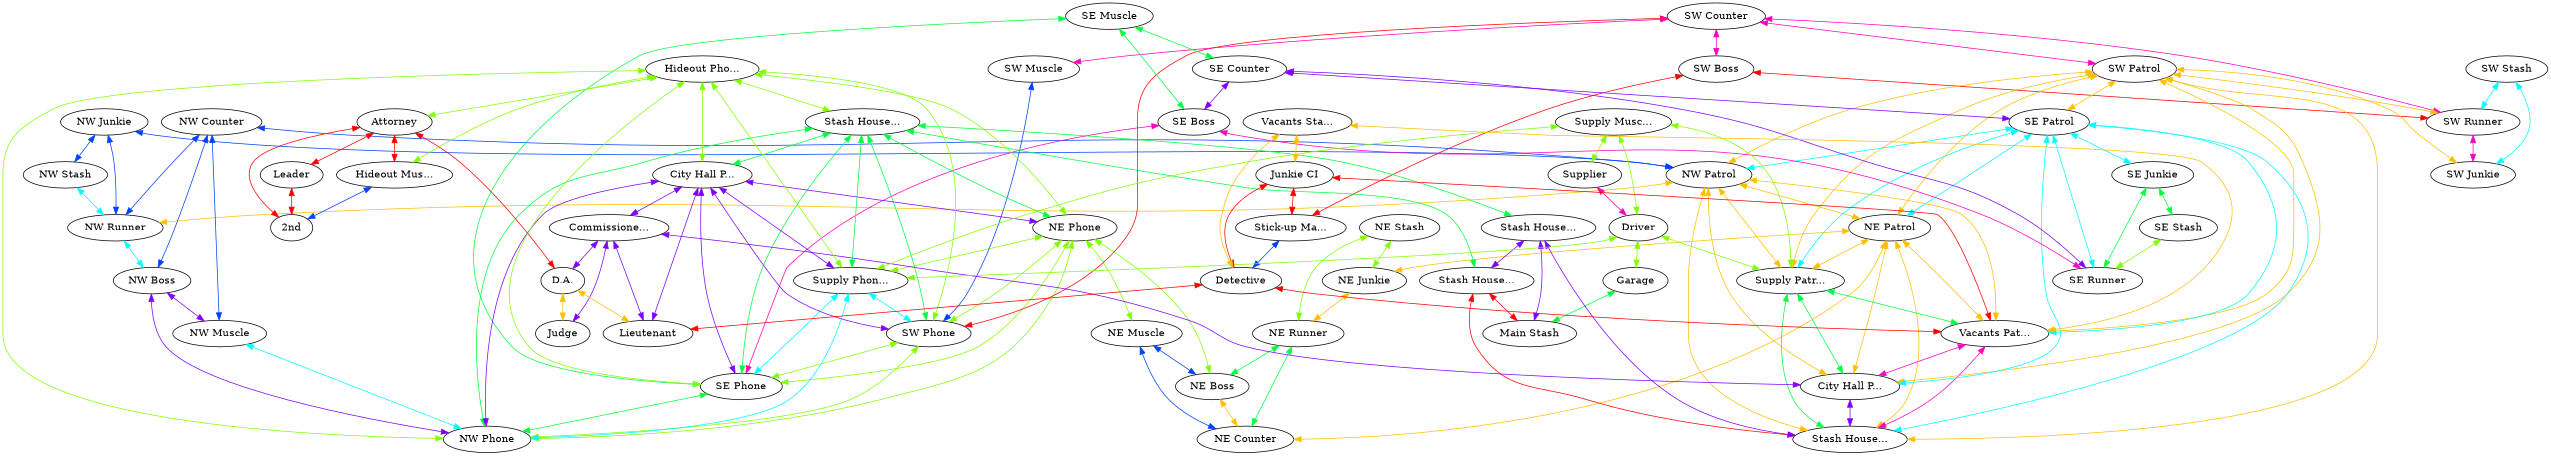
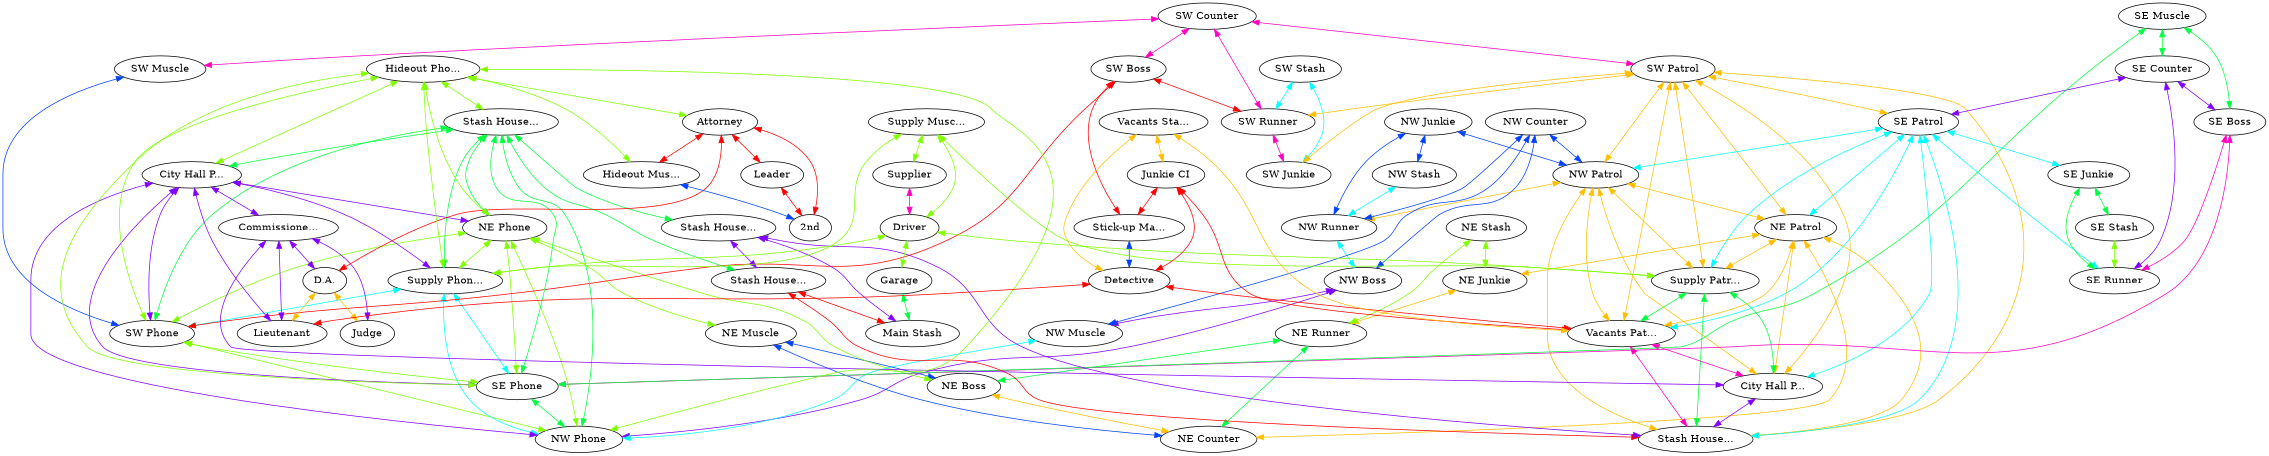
edge "SW Counter" -- "SW Phone": now "SW Boss" -- "SW Phone"
